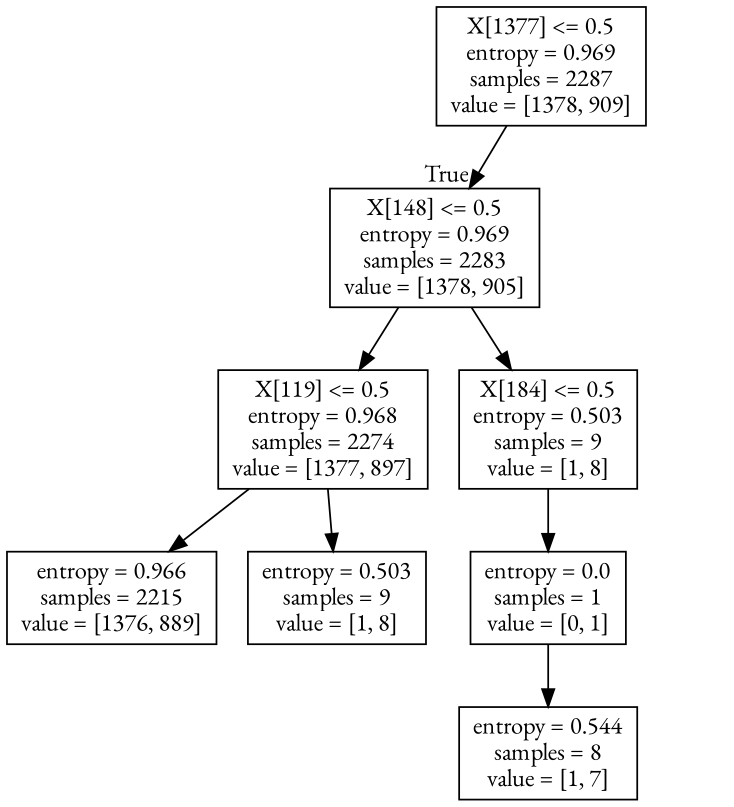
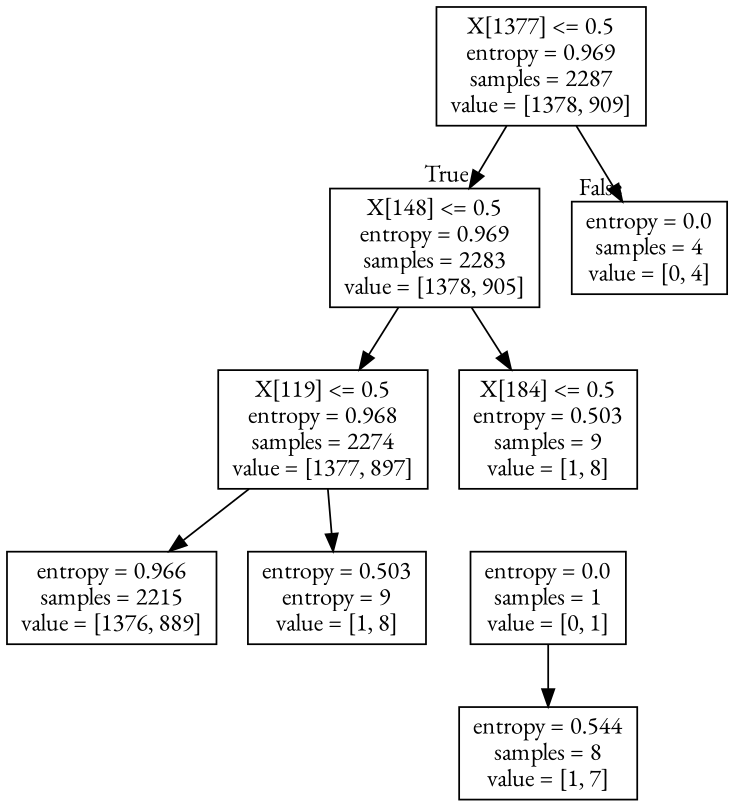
node "entropy = 0.0 samples = 4 value = [0, 4]": added
edge "X[184] <= 0.5 entropy = 0.503 samples = 9 value = [1, 8]" -> "entropy = 0.0 samples = 1 value = [0, 1]": removed
node "entropy = 0.503 samples = 9 value = [1, 8]": label "entropy = 0.503 samples = 9 value = [1, 8]" -> "entropy = 0.503 entropy = 9 value = [1, 8]"
